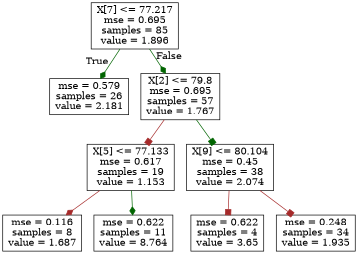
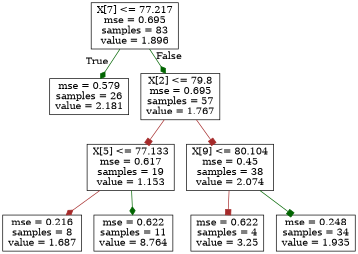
node "X[7] <= 77.217 mse = 0.695 samples = 85 value = 1.896": label "X[7] <= 77.217 mse = 0.695 samples = 85 value = 1.896" -> "X[7] <= 77.217 mse = 0.695 samples = 83 value = 1.896"
edge "X[2] <= 79.8 mse = 0.695 samples = 57 value = 1.767" -> "X[9] <= 80.104 mse = 0.45 samples = 38 value = 2.074": color darkgreen -> brown
edge "X[9] <= 80.104 mse = 0.45 samples = 38 value = 2.074" -> "mse = 0.248 samples = 34 value = 1.935": color brown -> darkgreen
node "mse = 0.116 samples = 8 value = 1.687": label "mse = 0.116 samples = 8 value = 1.687" -> "mse = 0.216 samples = 8 value = 1.687"
node "mse = 0.622 samples = 4 value = 3.65": label "mse = 0.622 samples = 4 value = 3.65" -> "mse = 0.622 samples = 4 value = 3.25"
